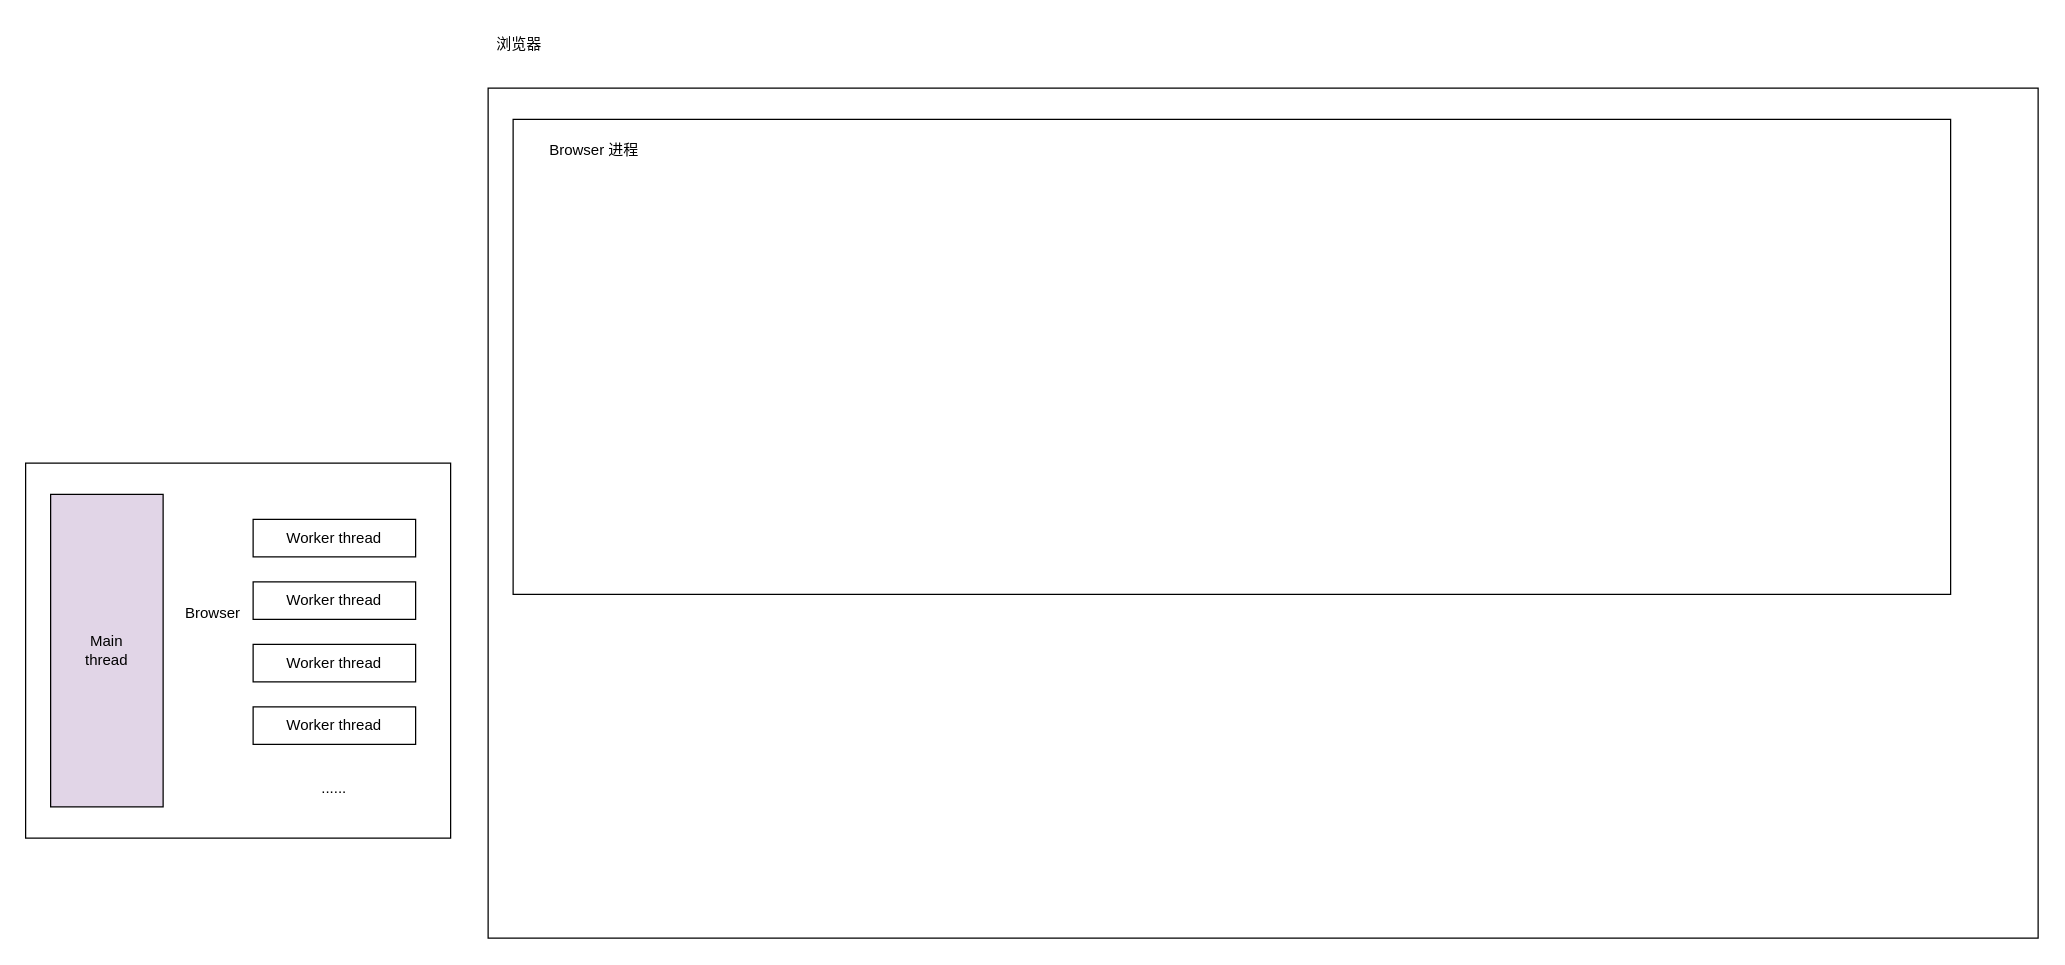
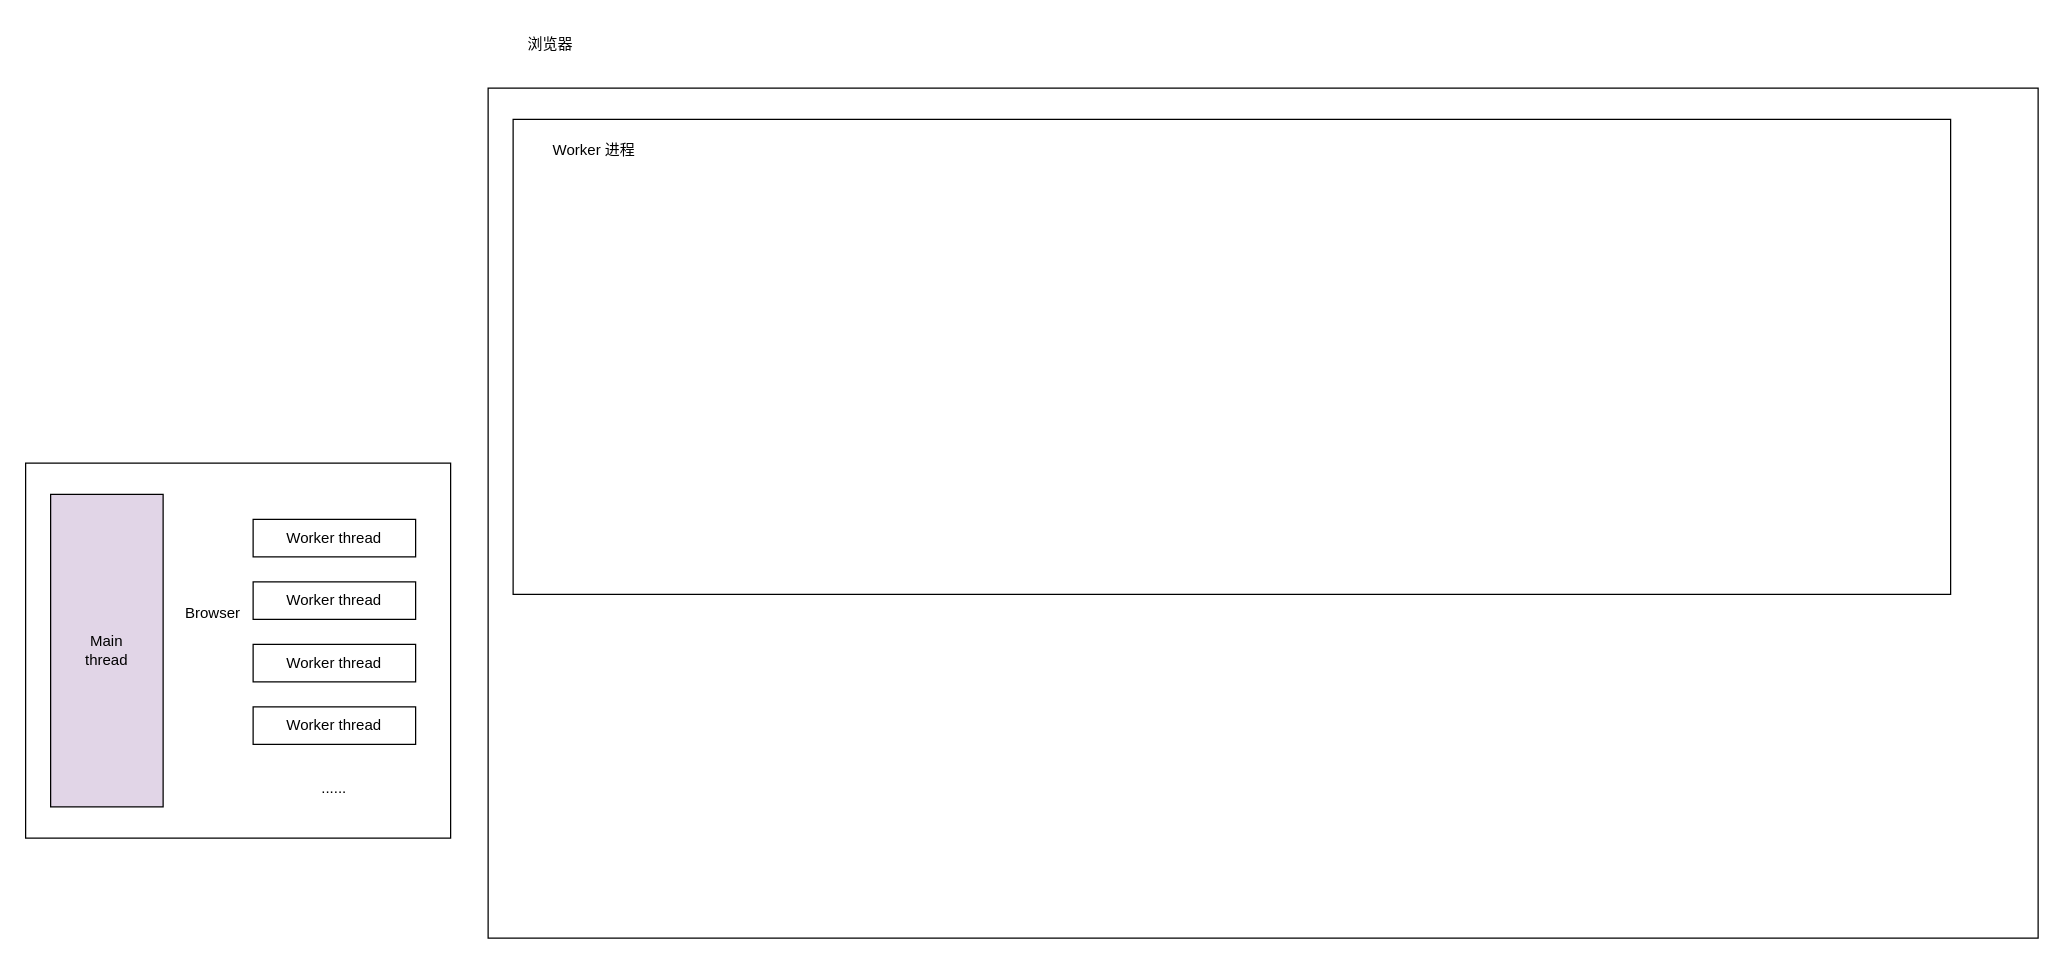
node "浏览器": moved (519, 44) -> (551, 44)
node "Browser 进程": label "Browser 进程" -> "Worker 进程"
